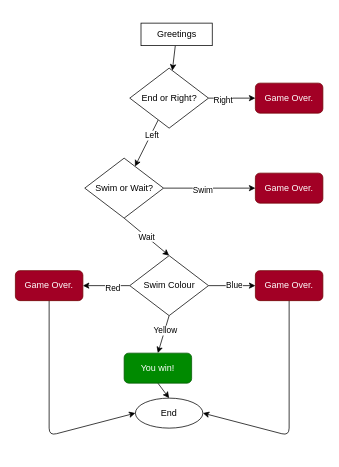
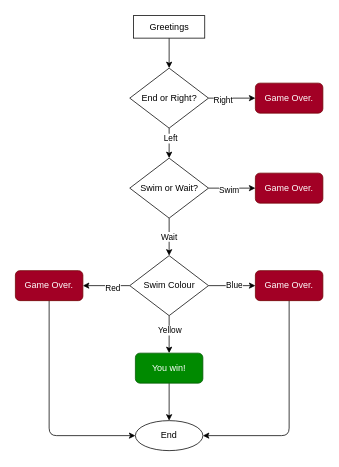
node "Greetings": moved (177, 34) -> (169, 27)
node "Swim or Wait?": moved (124, 188) -> (169, 188)
node "You win!": moved (158, 368) -> (169, 368)
node "End": moved (169, 413) -> (169, 435)
